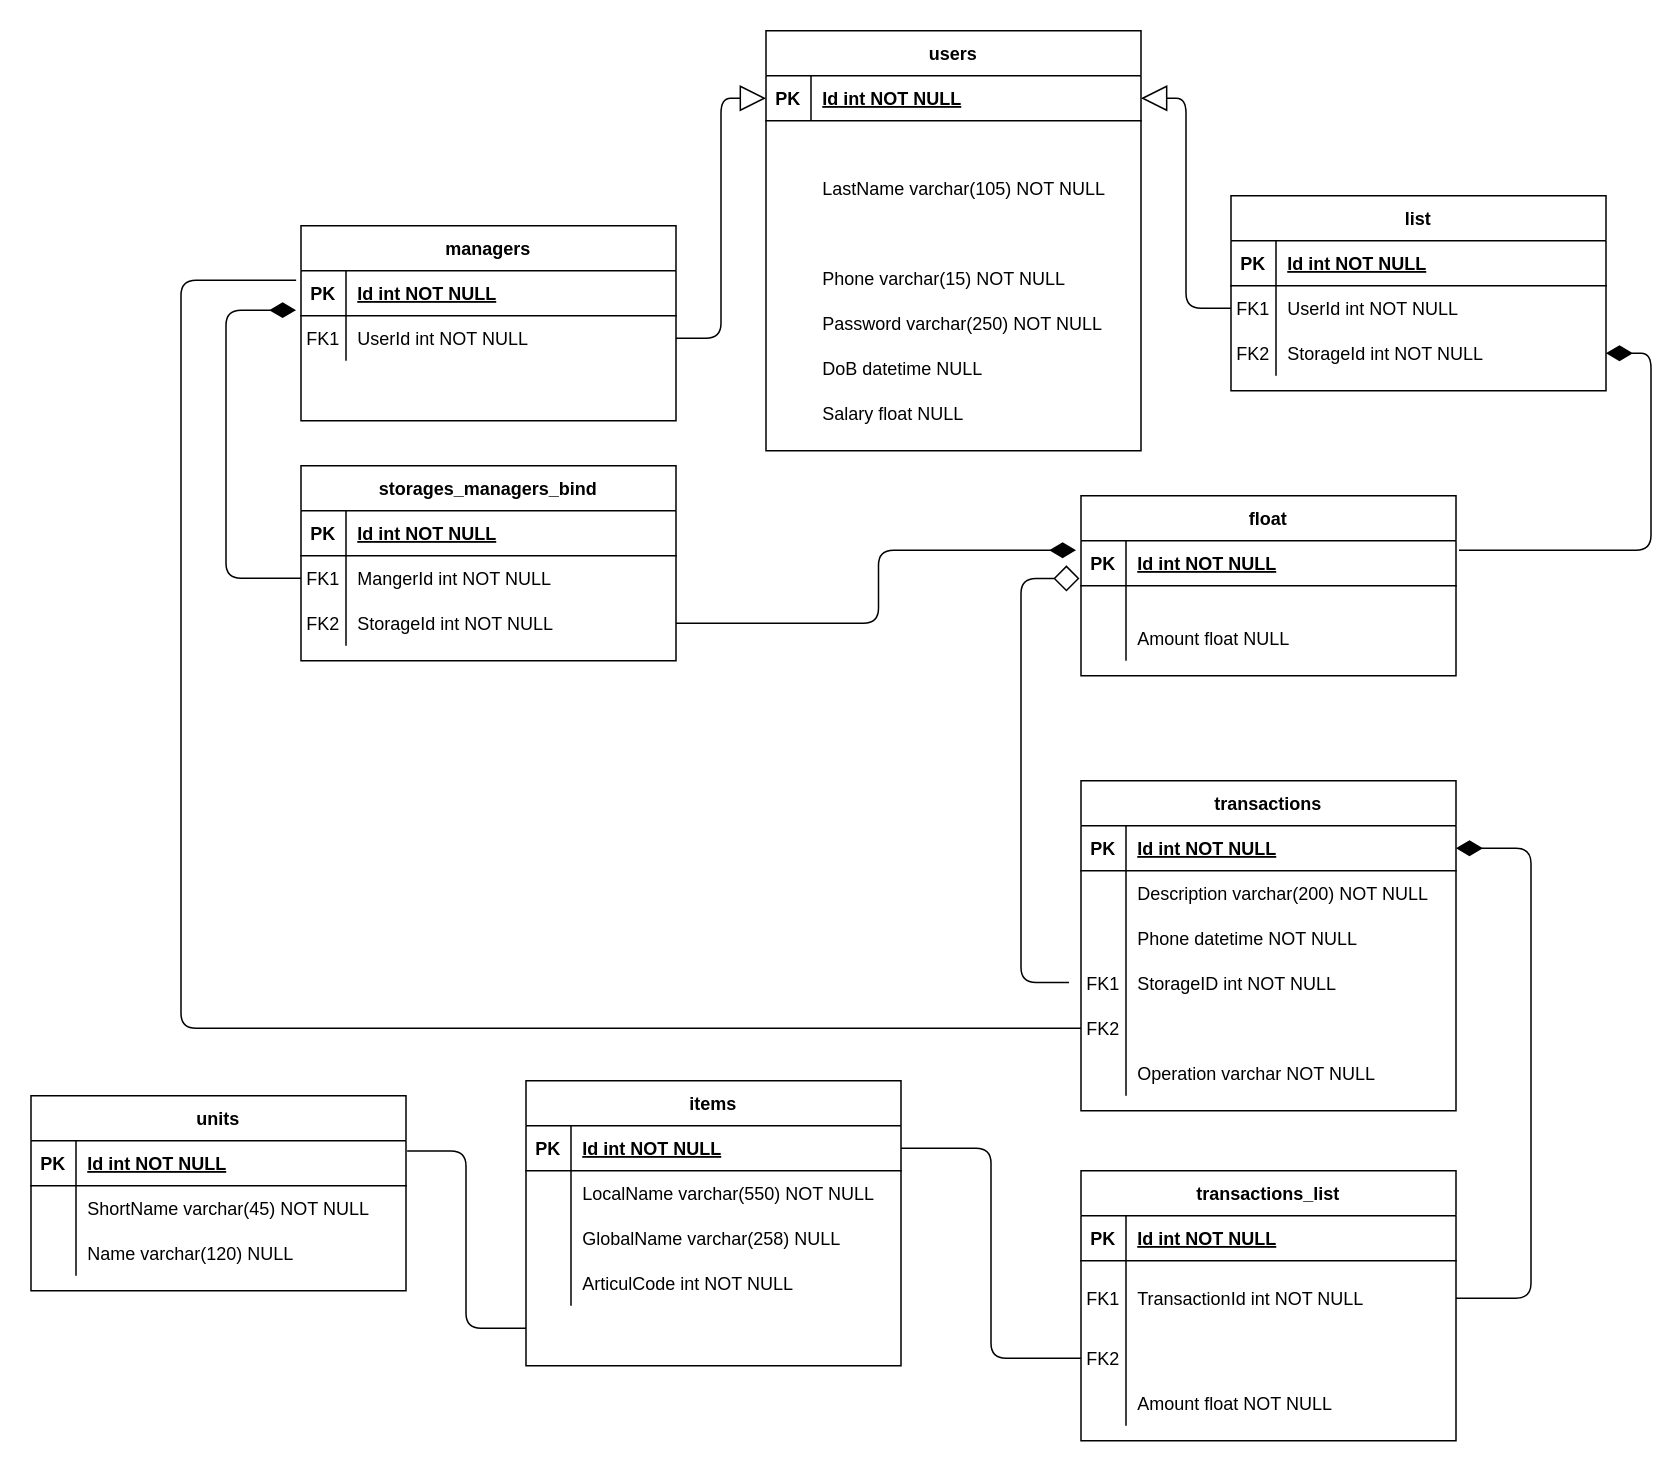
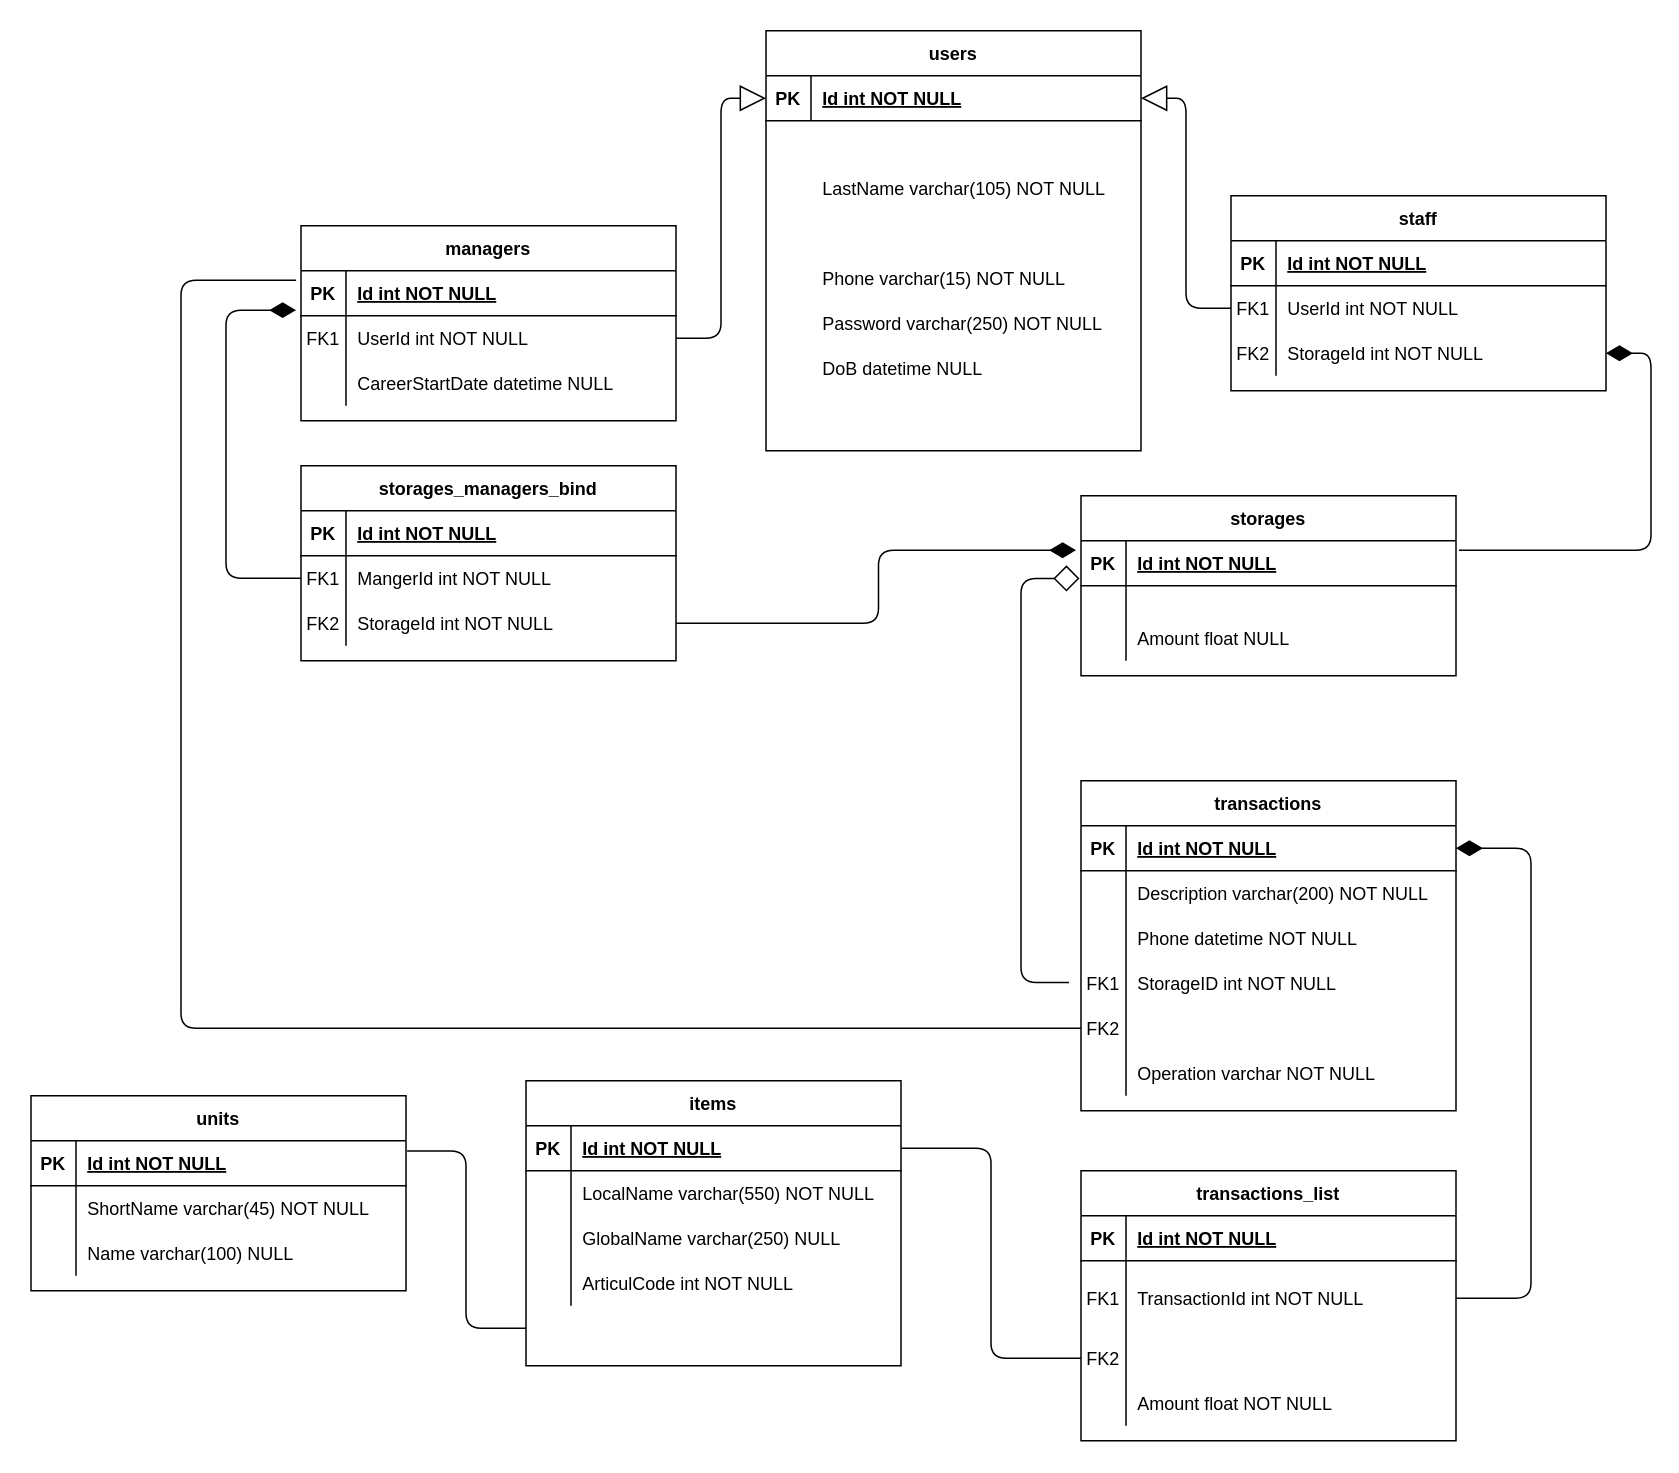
node "list": label "list" -> "staff"
node "CareerStartDate datetime NULL": added
node "Salary float NULL": removed
node "float": label "float" -> "storages"
node "GlobalName varchar(258) NULL": label "GlobalName varchar(258) NULL" -> "GlobalName varchar(250) NULL"
node "Name varchar(120) NULL": label "Name varchar(120) NULL" -> "Name varchar(100) NULL"
